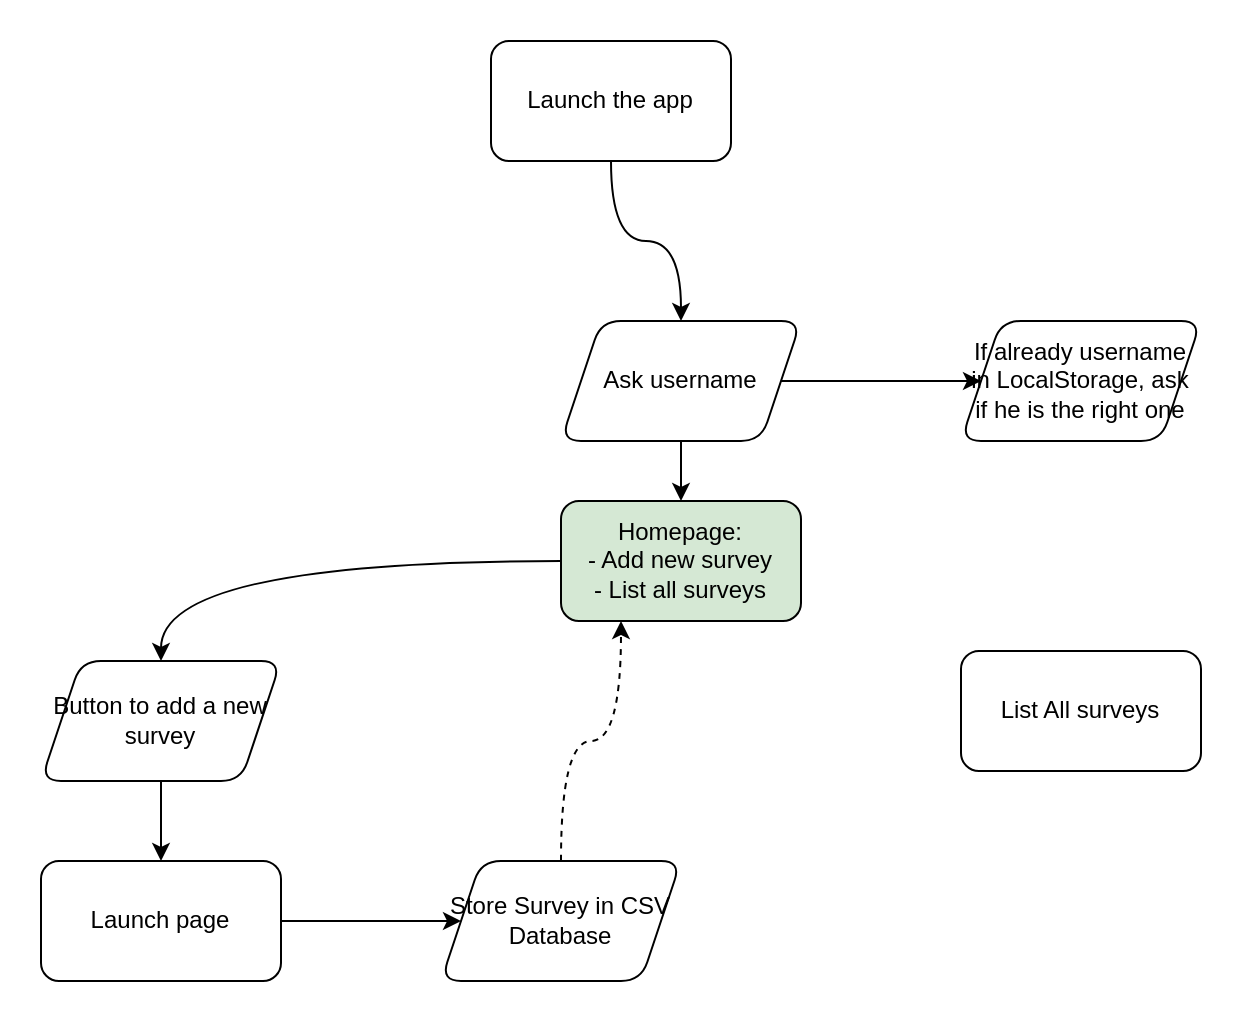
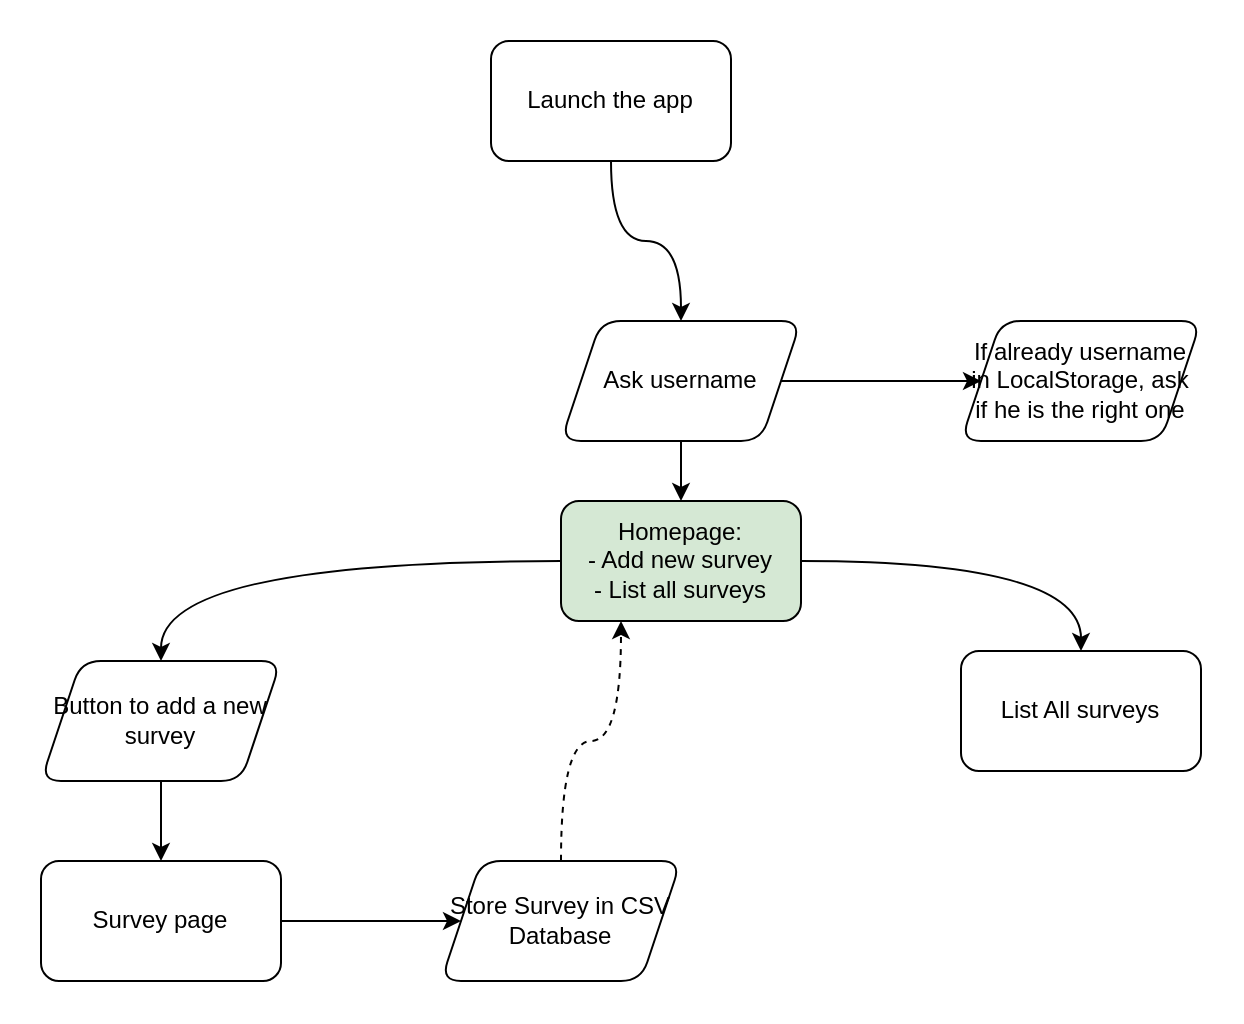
edge "Homepage: - Add new survey - List all surveys" -> "List All surveys": added
node "Launch page": label "Launch page" -> "Survey page"
